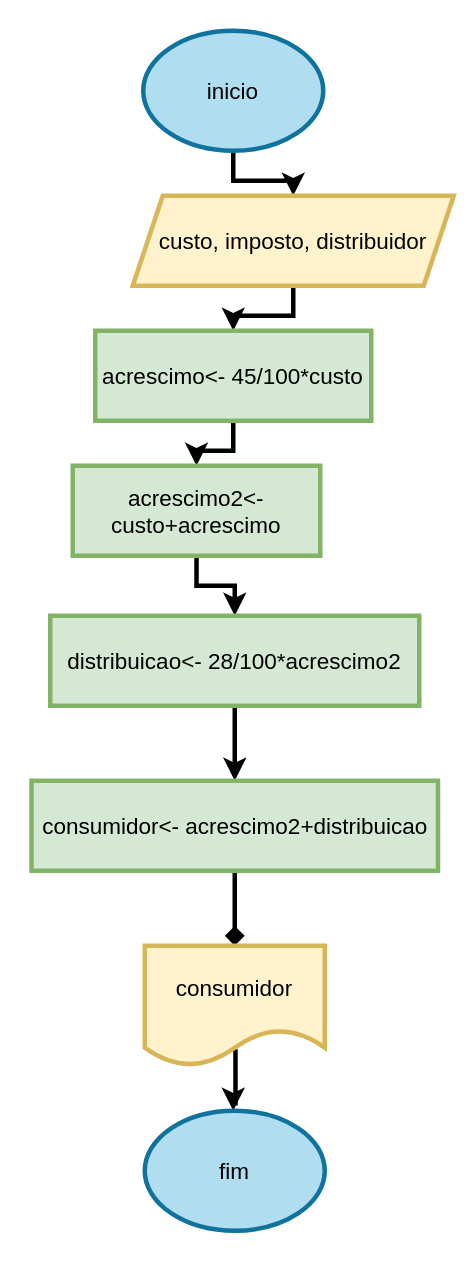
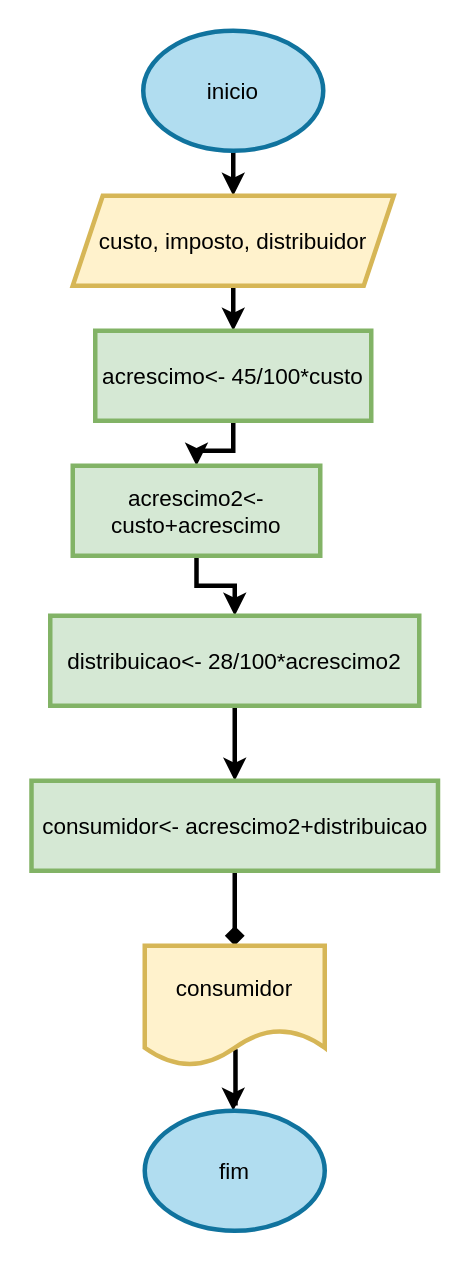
node "custo, imposto, distribuidor": moved (293, 241) -> (233, 241)
